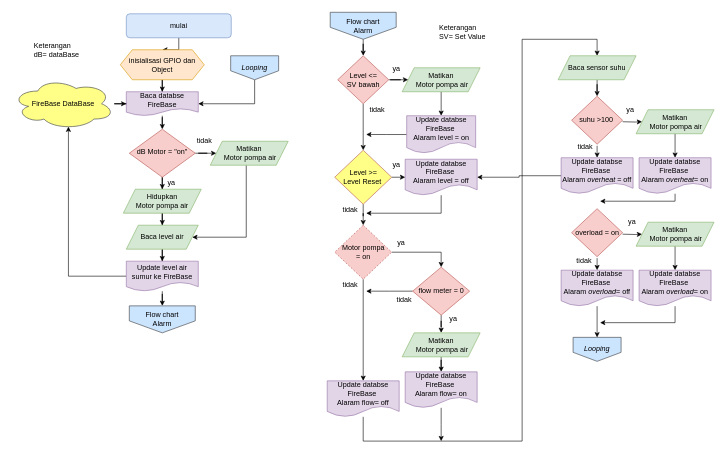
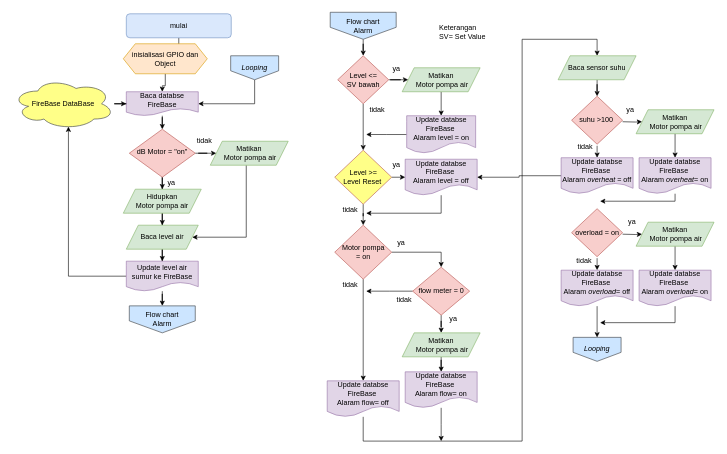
node "Keterangan dB= dataBase": removed
node "inisialisasi GPIO dan Object": moved (162, 65) -> (165, 59)
node "Motor pompa = on": style dashed -> solid
